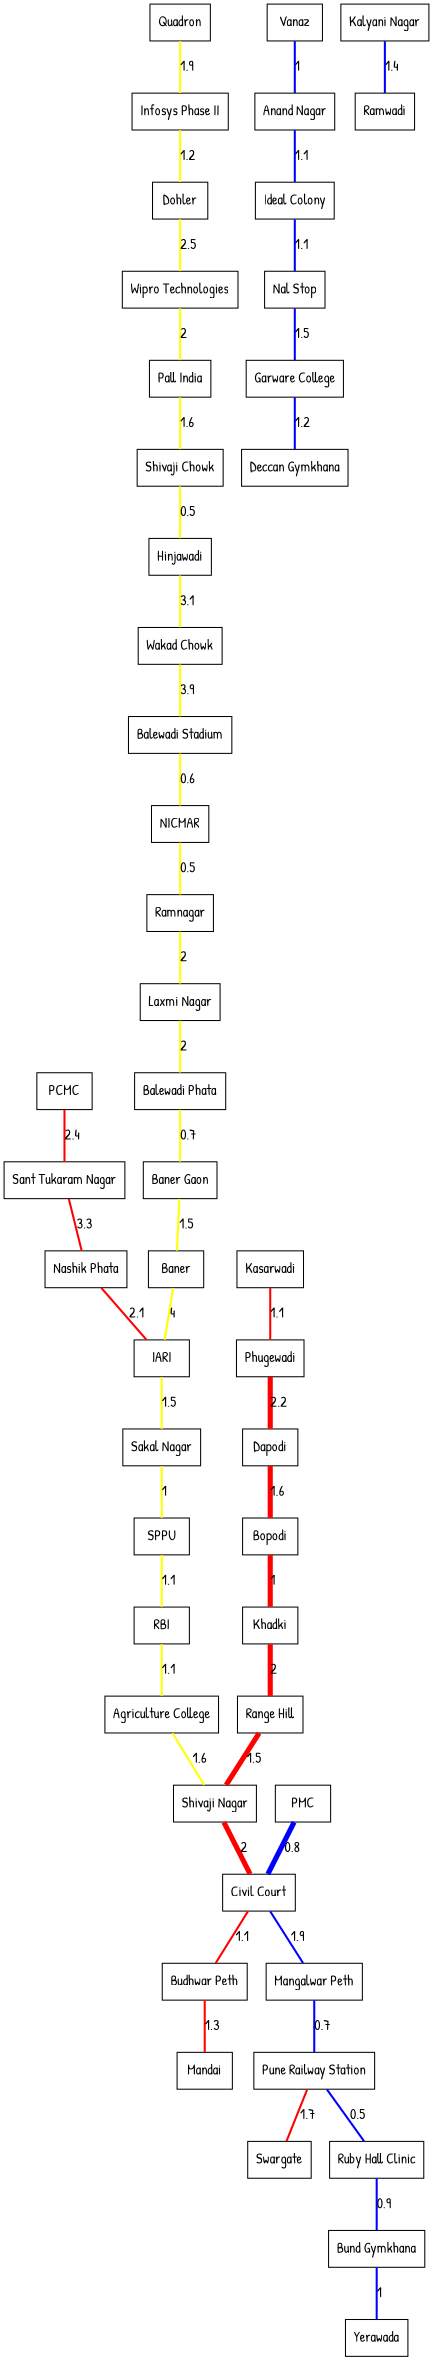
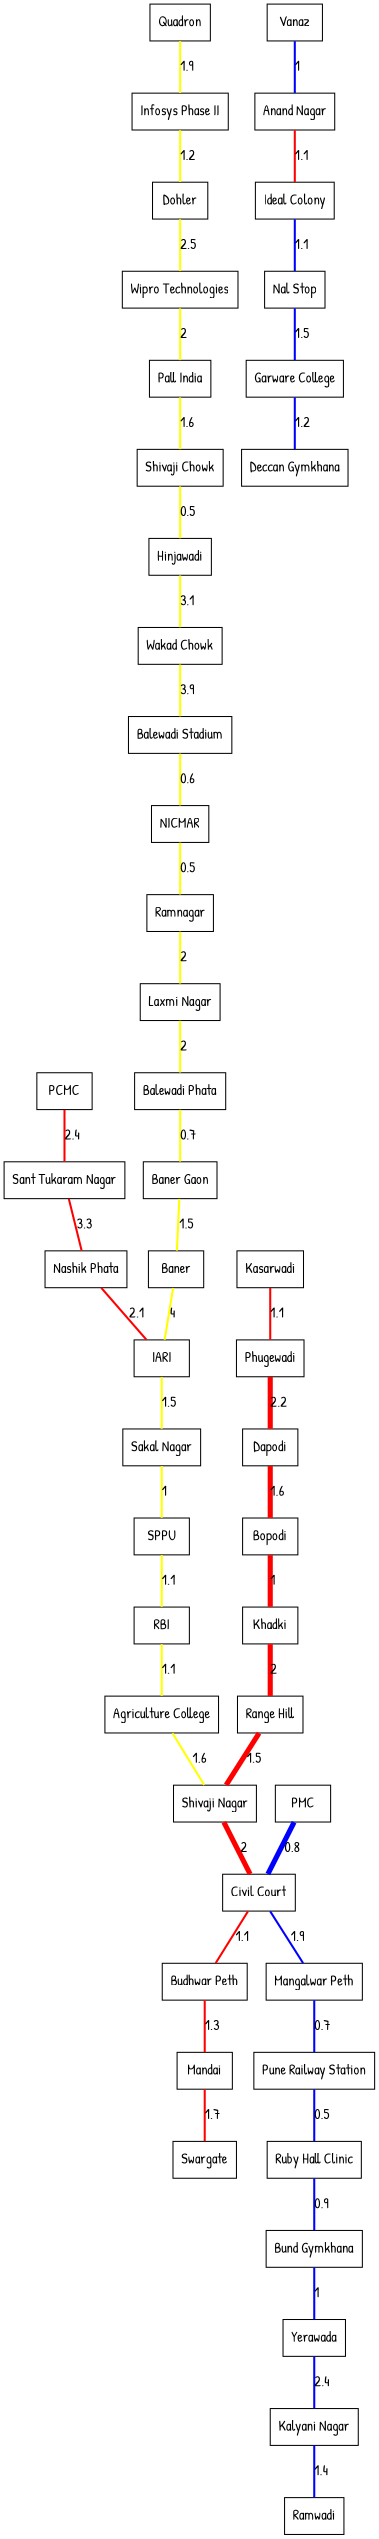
edge "Anand Nagar" -- "Ideal Colony": color blue -> red
edge "Pune Railway Station" -- "Swargate": now "Mandai" -- "Swargate"
edge "Yerawada" -- "Kalyani Nagar": added, label "2.4"
